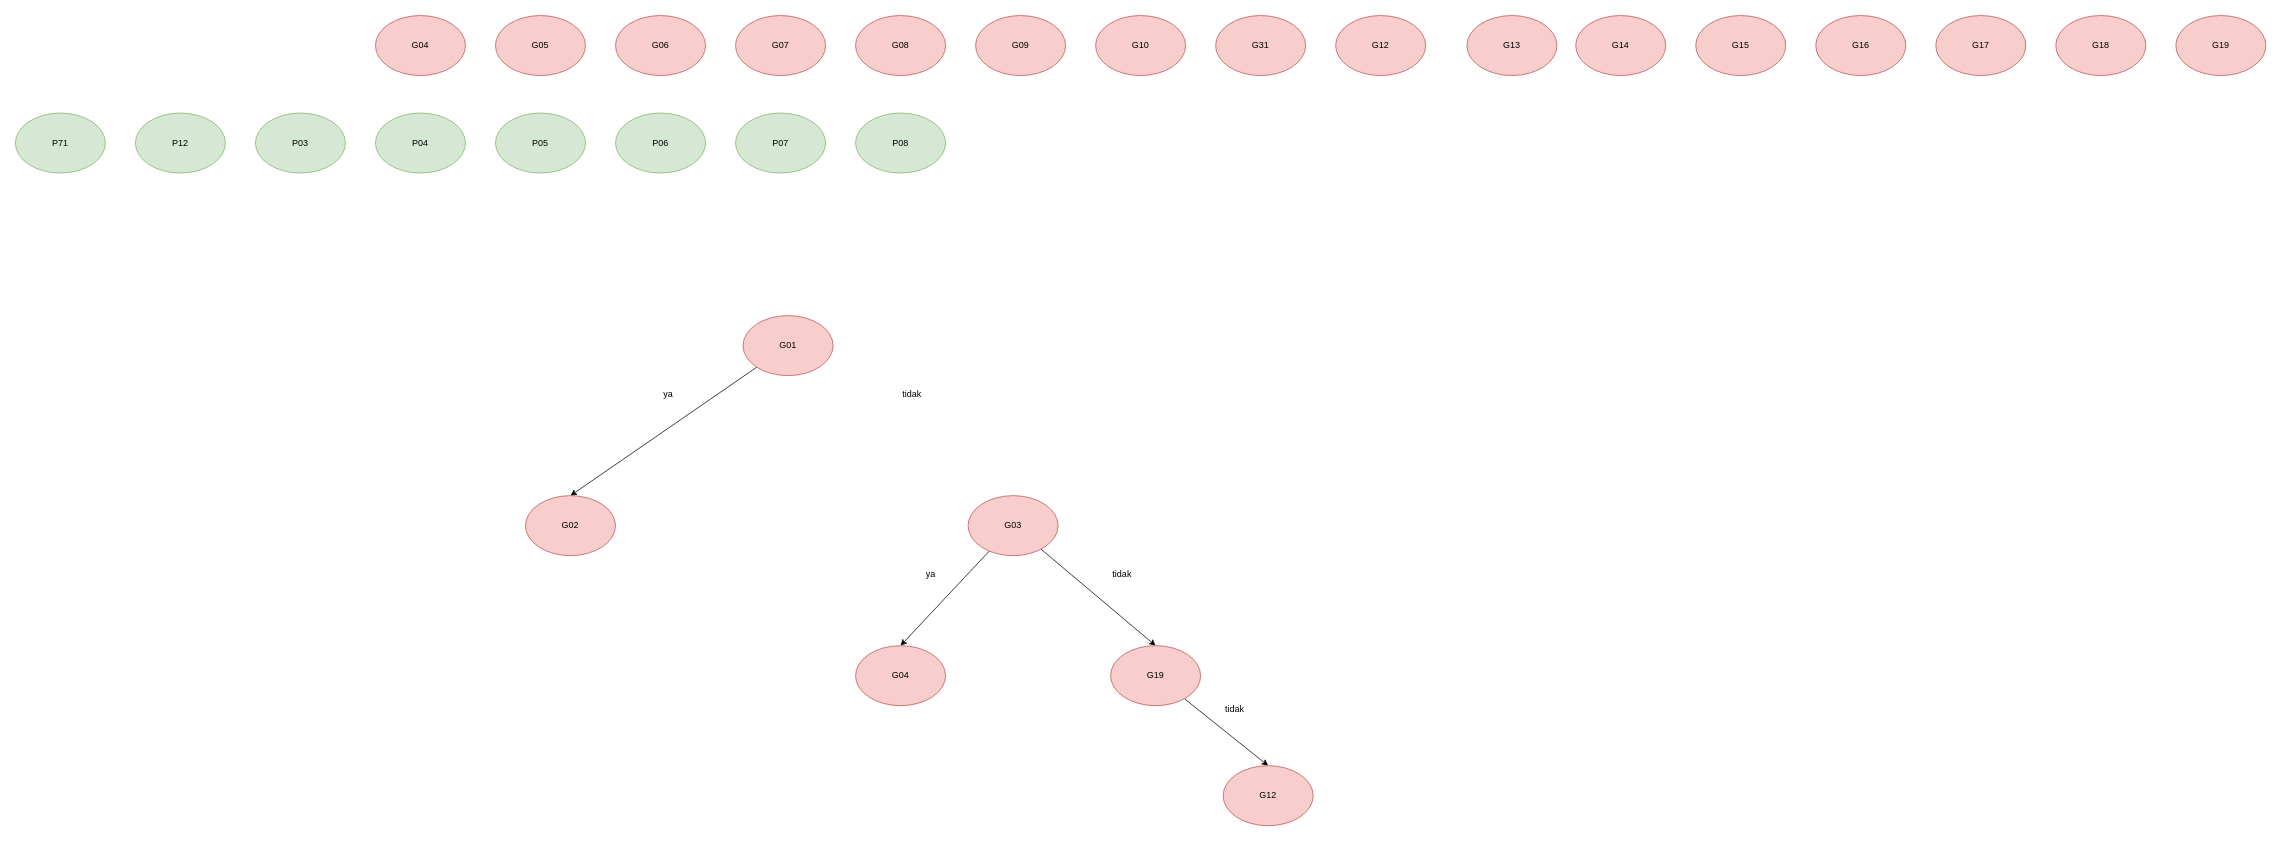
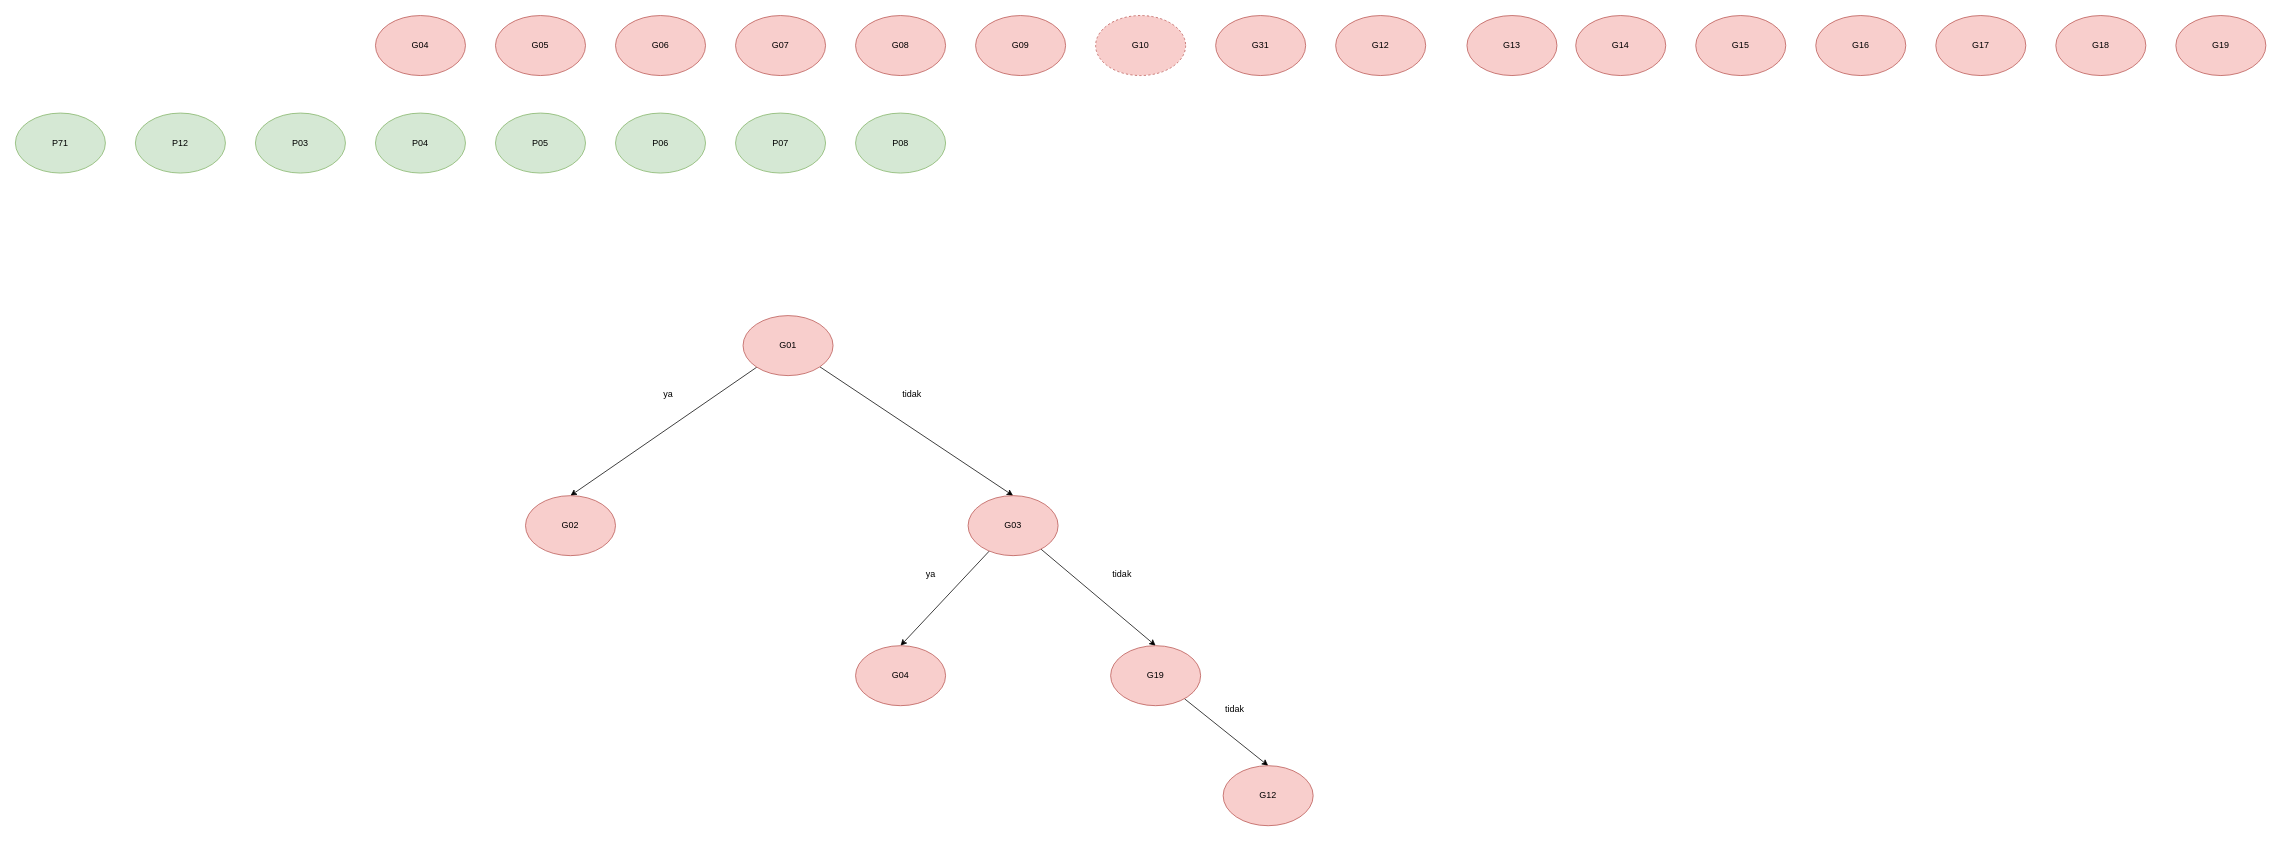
node "G10": style solid -> dashed
edge "G01" -> "G03": added
